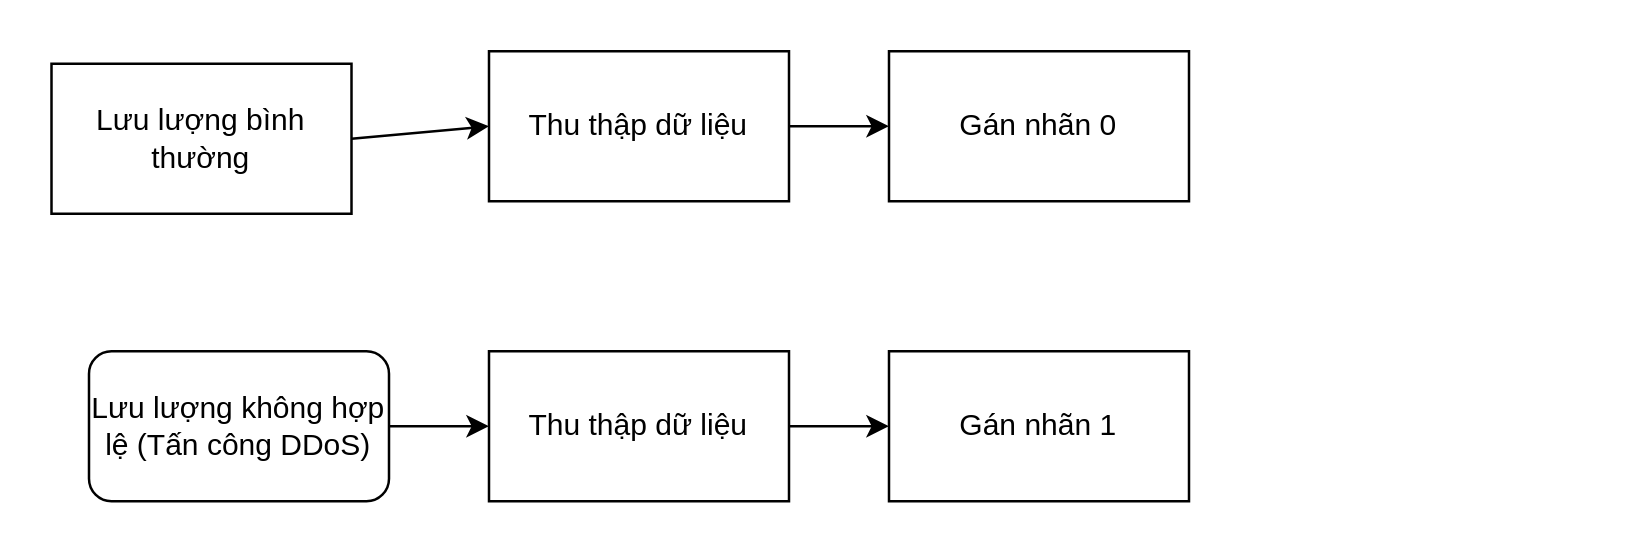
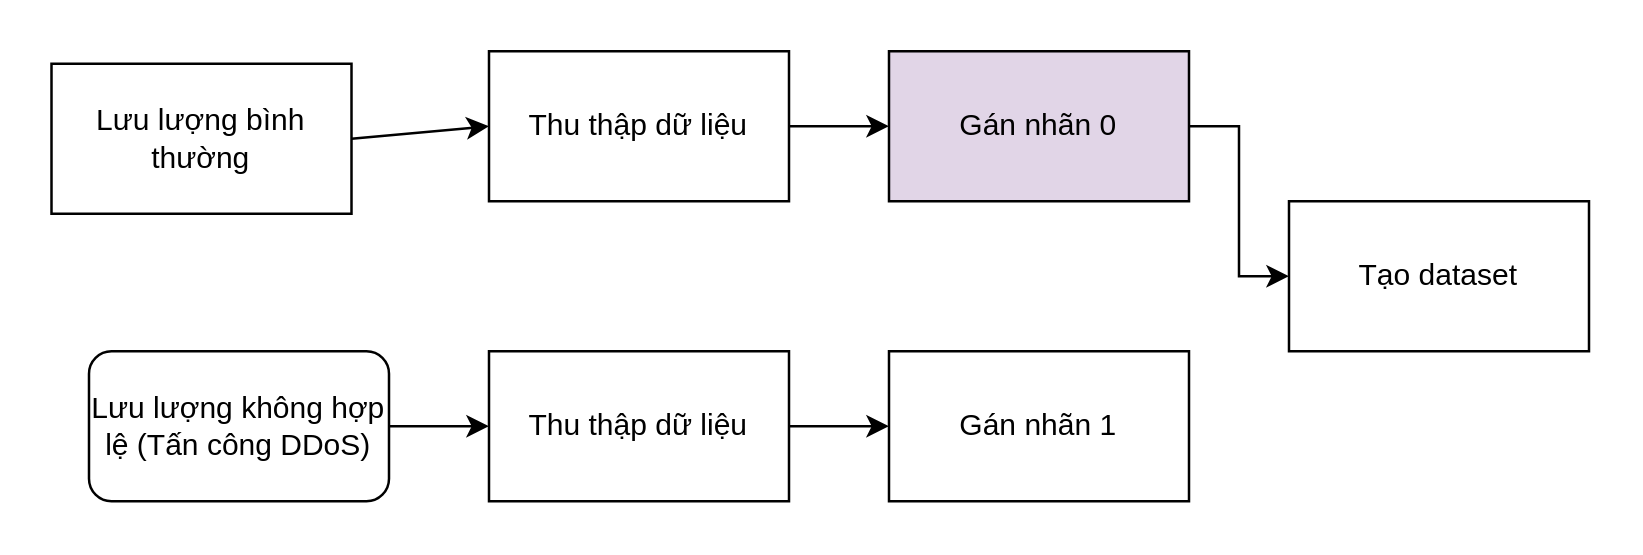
node "Gán nhãn 0": fillcolor #ffffff -> #e1d5e7
edge "Gán nhãn 0" -> "Tạo dataset": added
node "Tạo dataset": added
